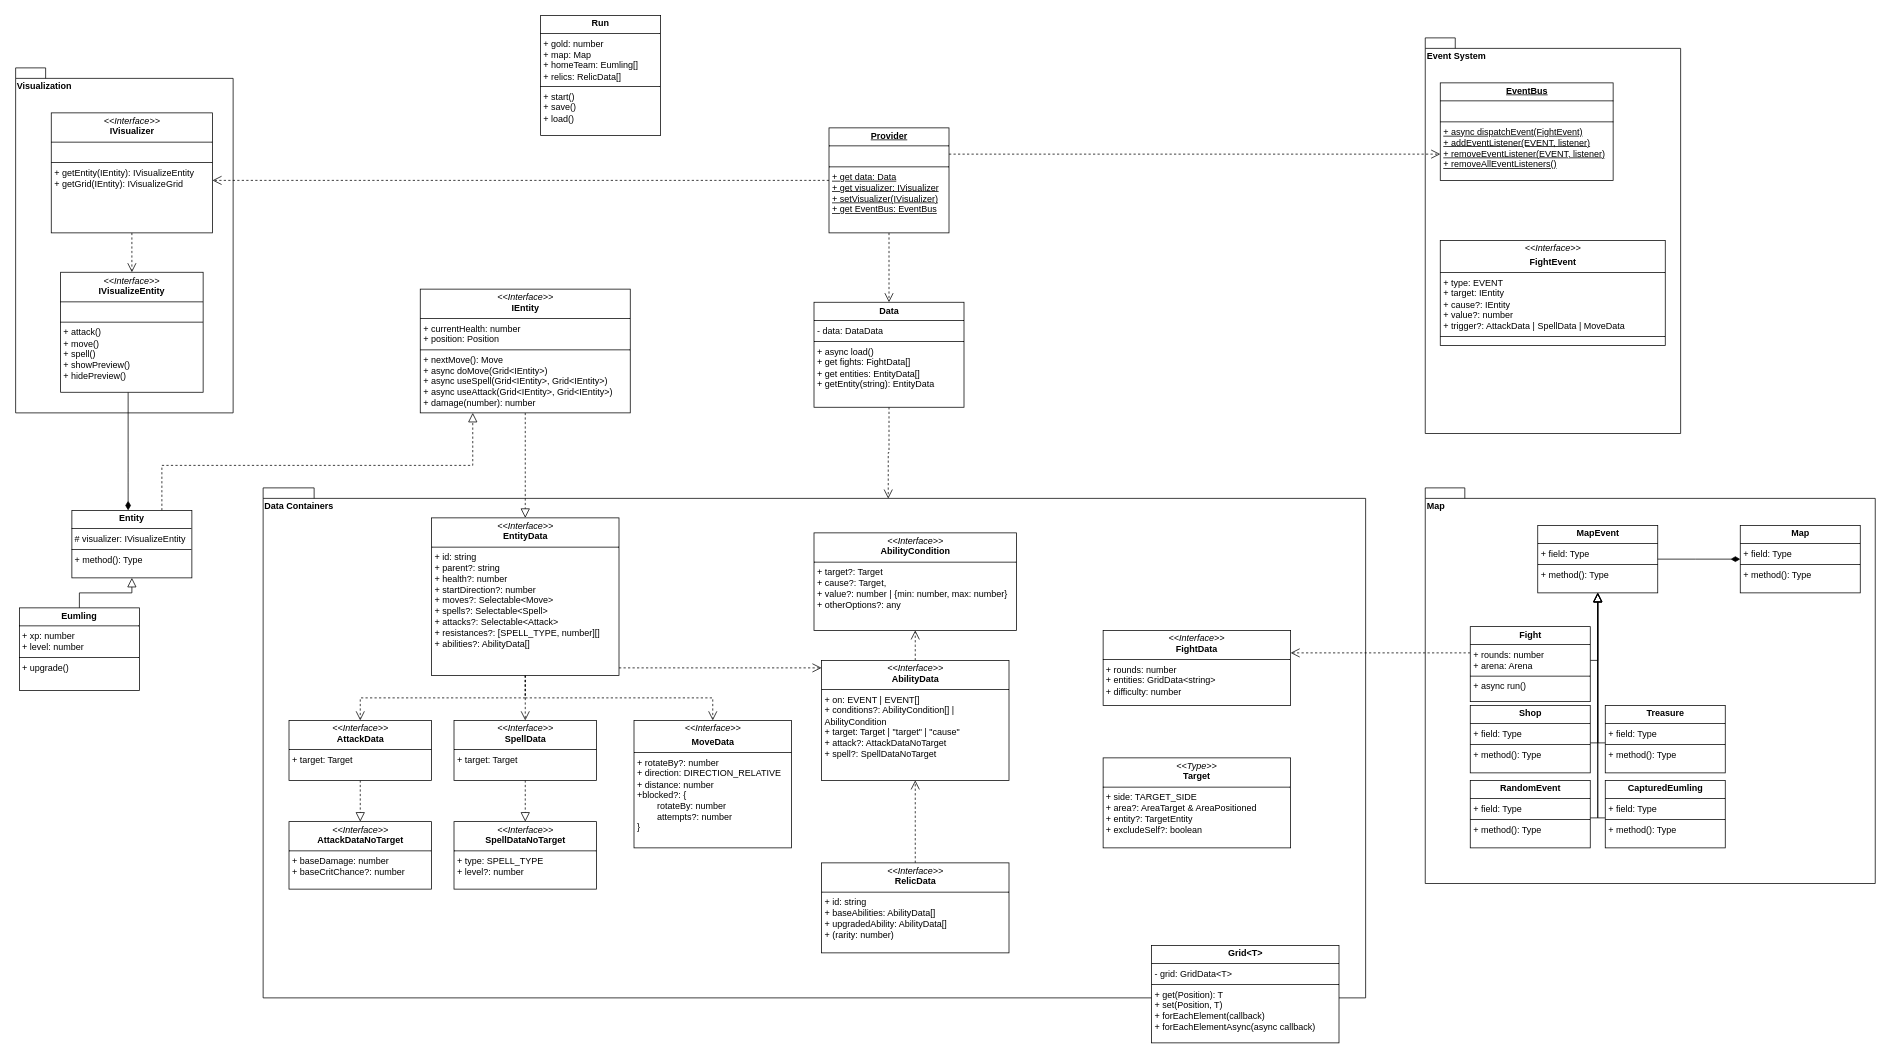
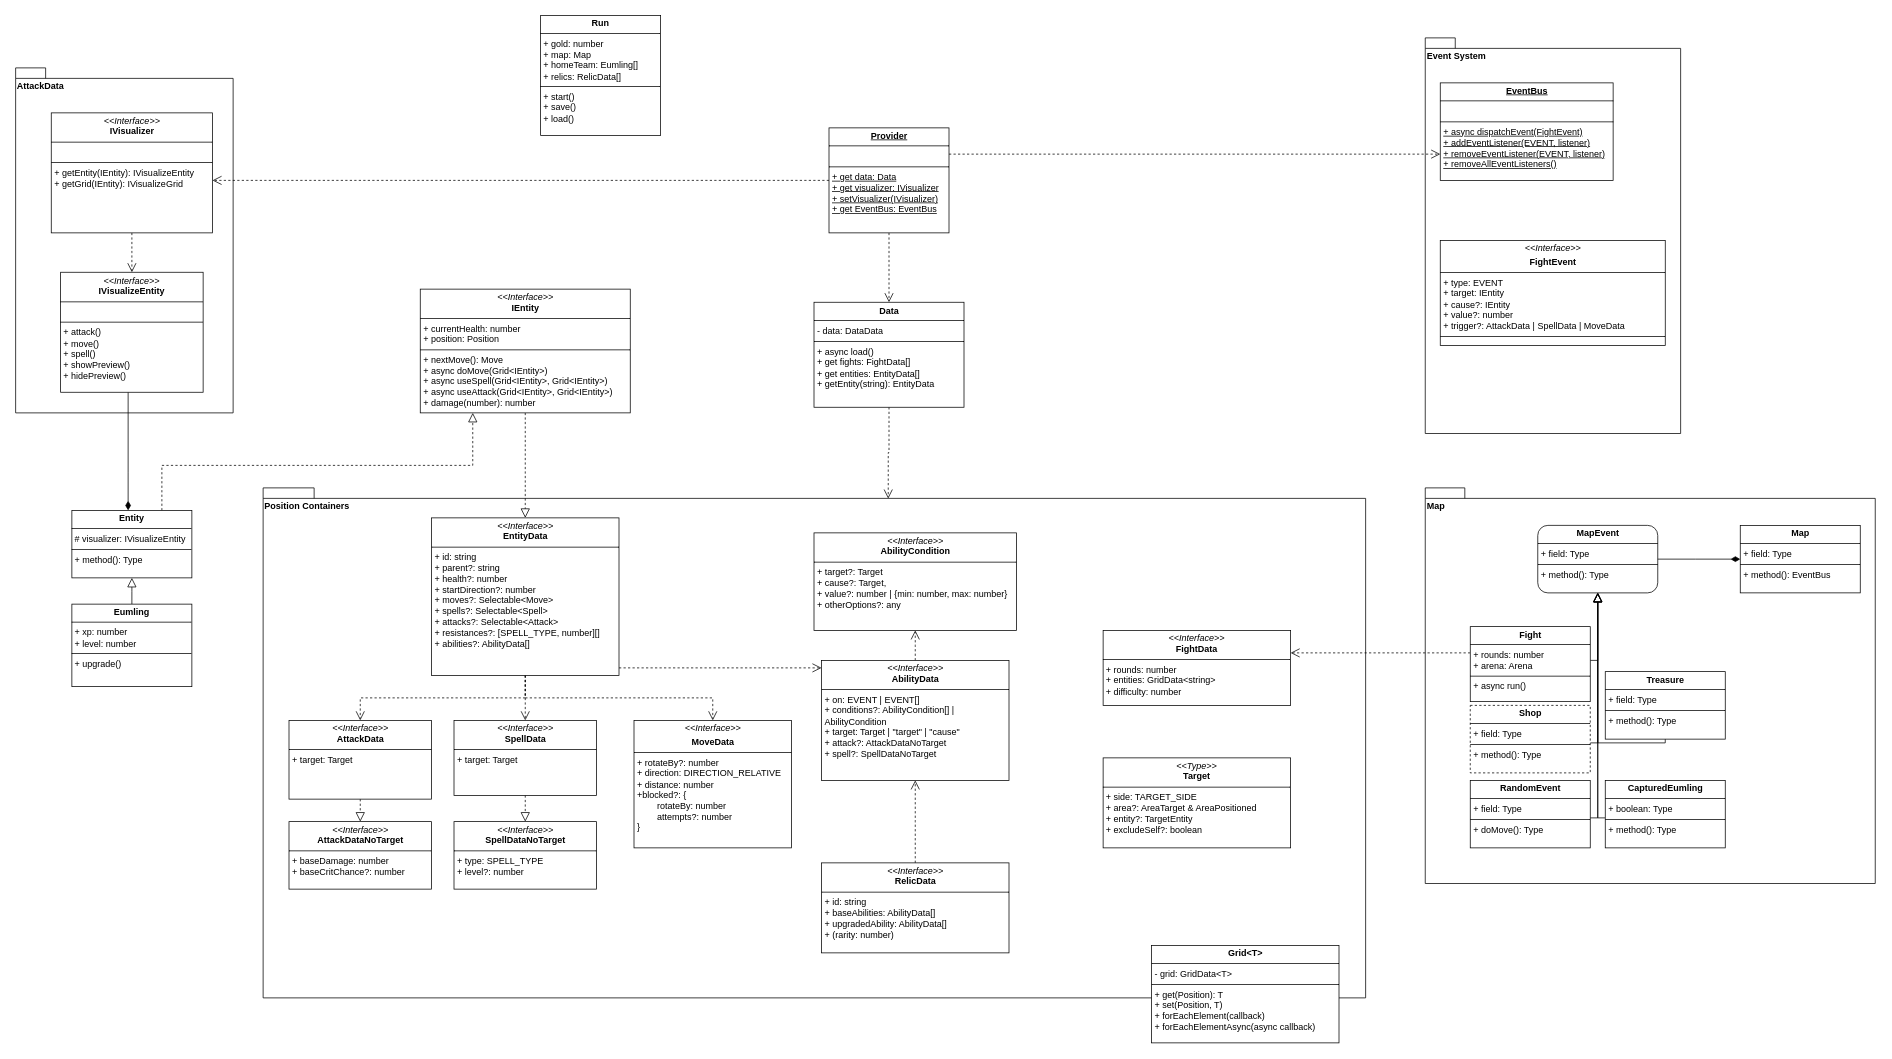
node "Visualization": label "Visualization" -> "AttackData"
node "Data Containers": label "Data Containers" -> "Position Containers"
node "Map + field: Type + method(): Type": label "Map + field: Type + method(): Type" -> "Map + field: Type + method(): EventBus"
node "MapEvent + field: Type + method(): Type": shape rectangle -> rounded rectangle
node "Eumling + xp: number + level: number + upgrade()": moved (79, 649) -> (132, 645)
node "Shop + field: Type + method(): Type": style solid -> dashed
node "Treasure + field: Type + method(): Type": moved (1665, 739) -> (1665, 705)
node "<<Interface>> AttackData + target: Target": size 143x60 -> 143x79
node "<<Interface>> SpellData + target: Target": size 143x60 -> 143x75
node "RandomEvent + field: Type + method(): Type": label "RandomEvent + field: Type + method(): Type" -> "RandomEvent + field: Type + doMove(): Type"
node "CapturedEumling + field: Type + method(): Type": label "CapturedEumling + field: Type + method(): Type" -> "CapturedEumling + boolean: Type + method(): Type"
